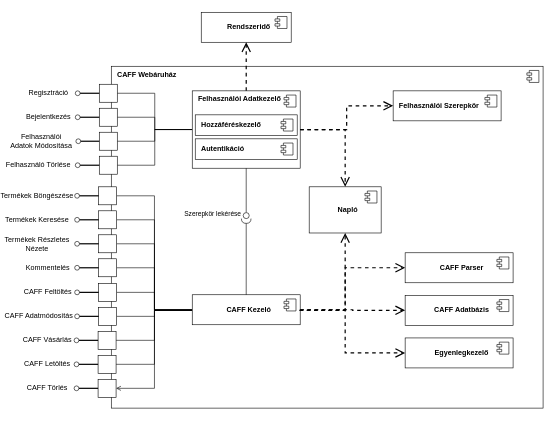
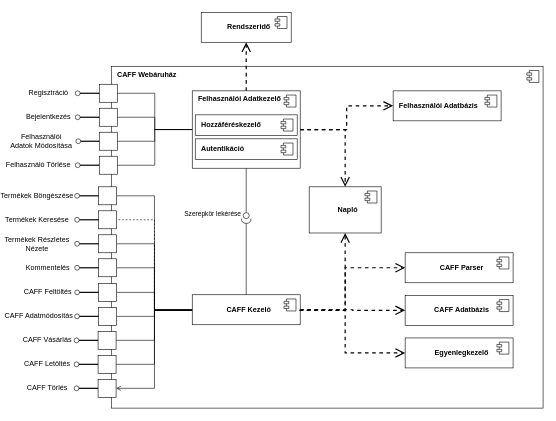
node "Felhasználói Szerepkör": label "Felhasználói Szerepkör" -> "Felhasználói Adatbázis"
edge "Termékek Keresése" -- "CAFF Kezeló": style solid -> dashed
